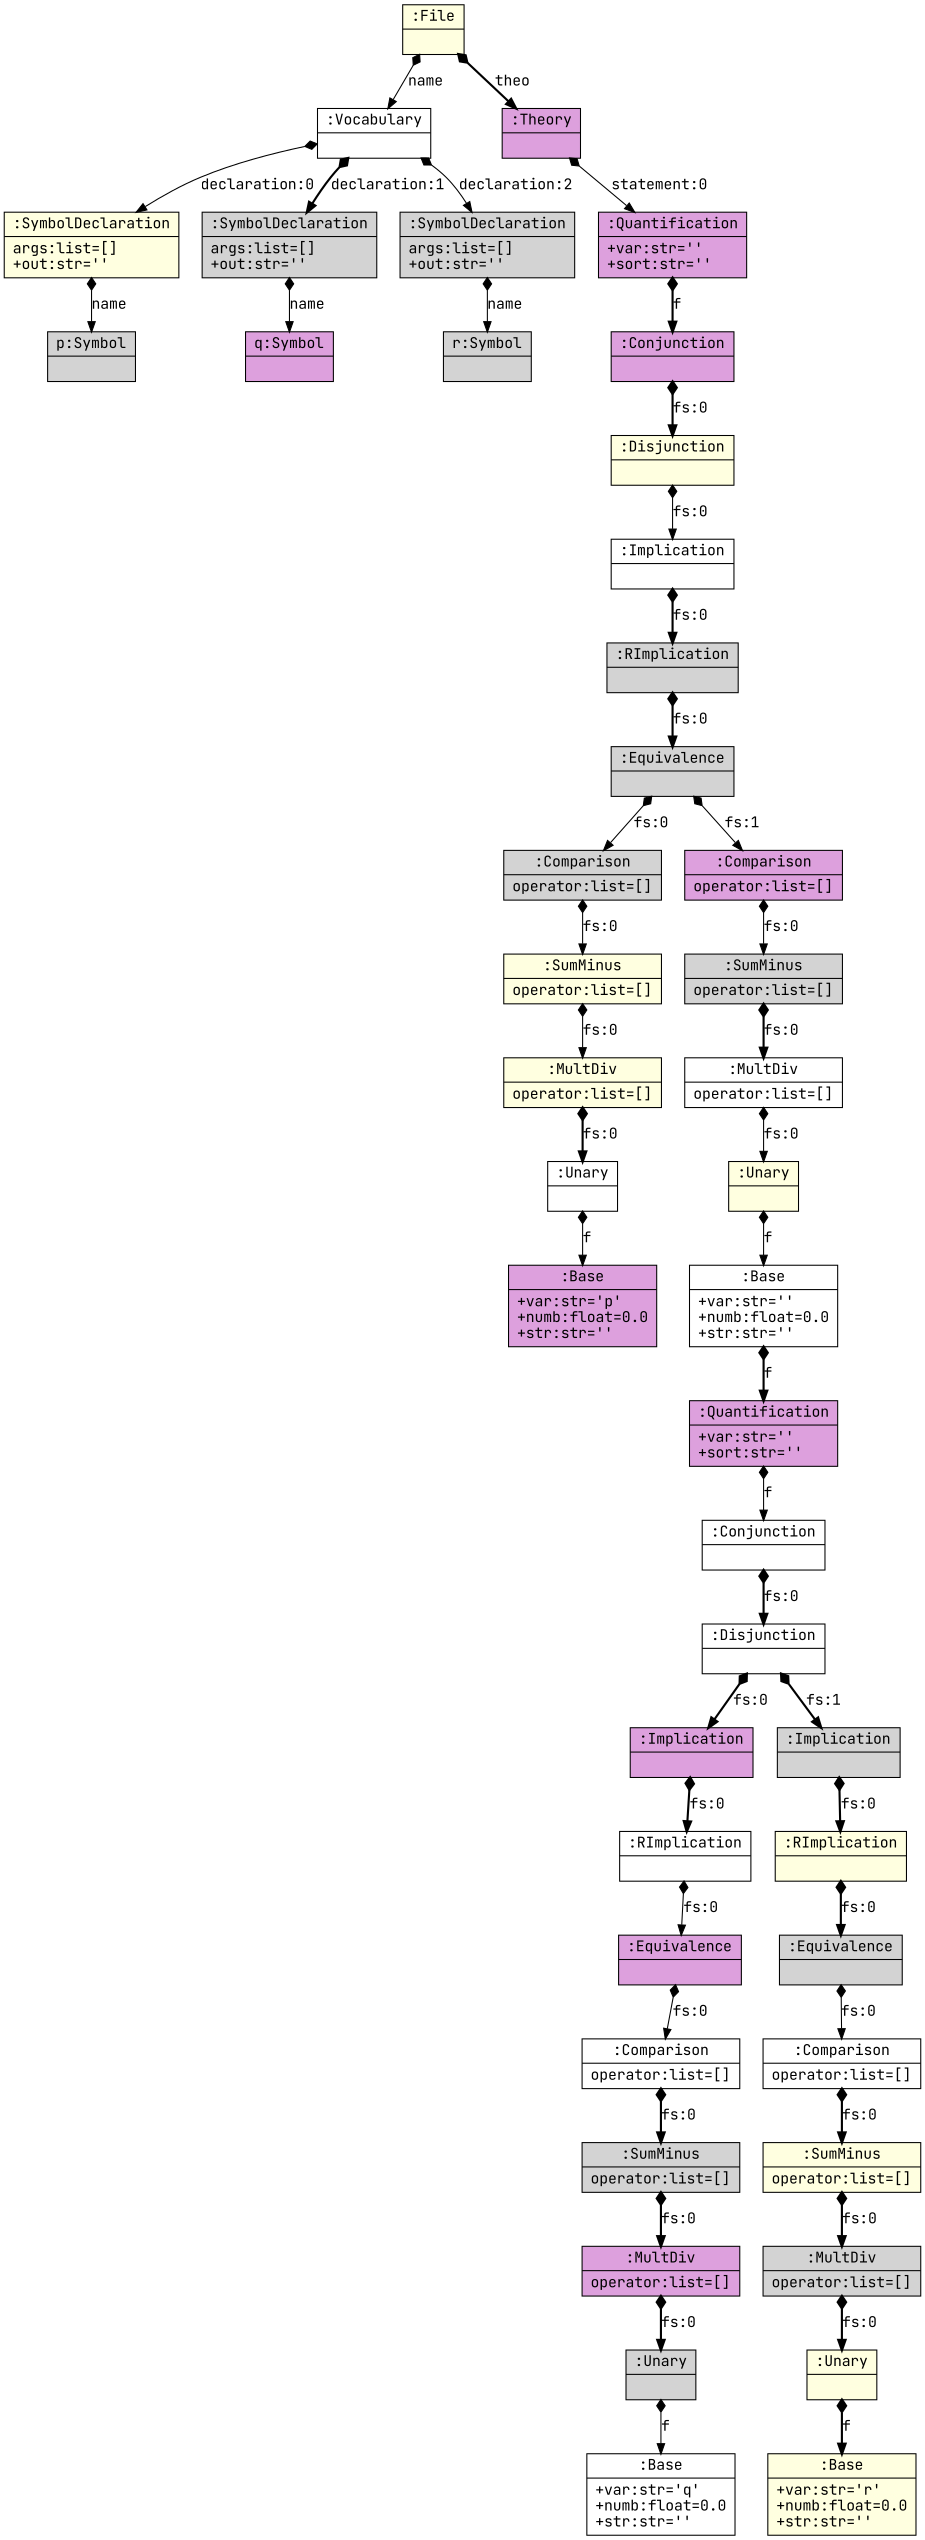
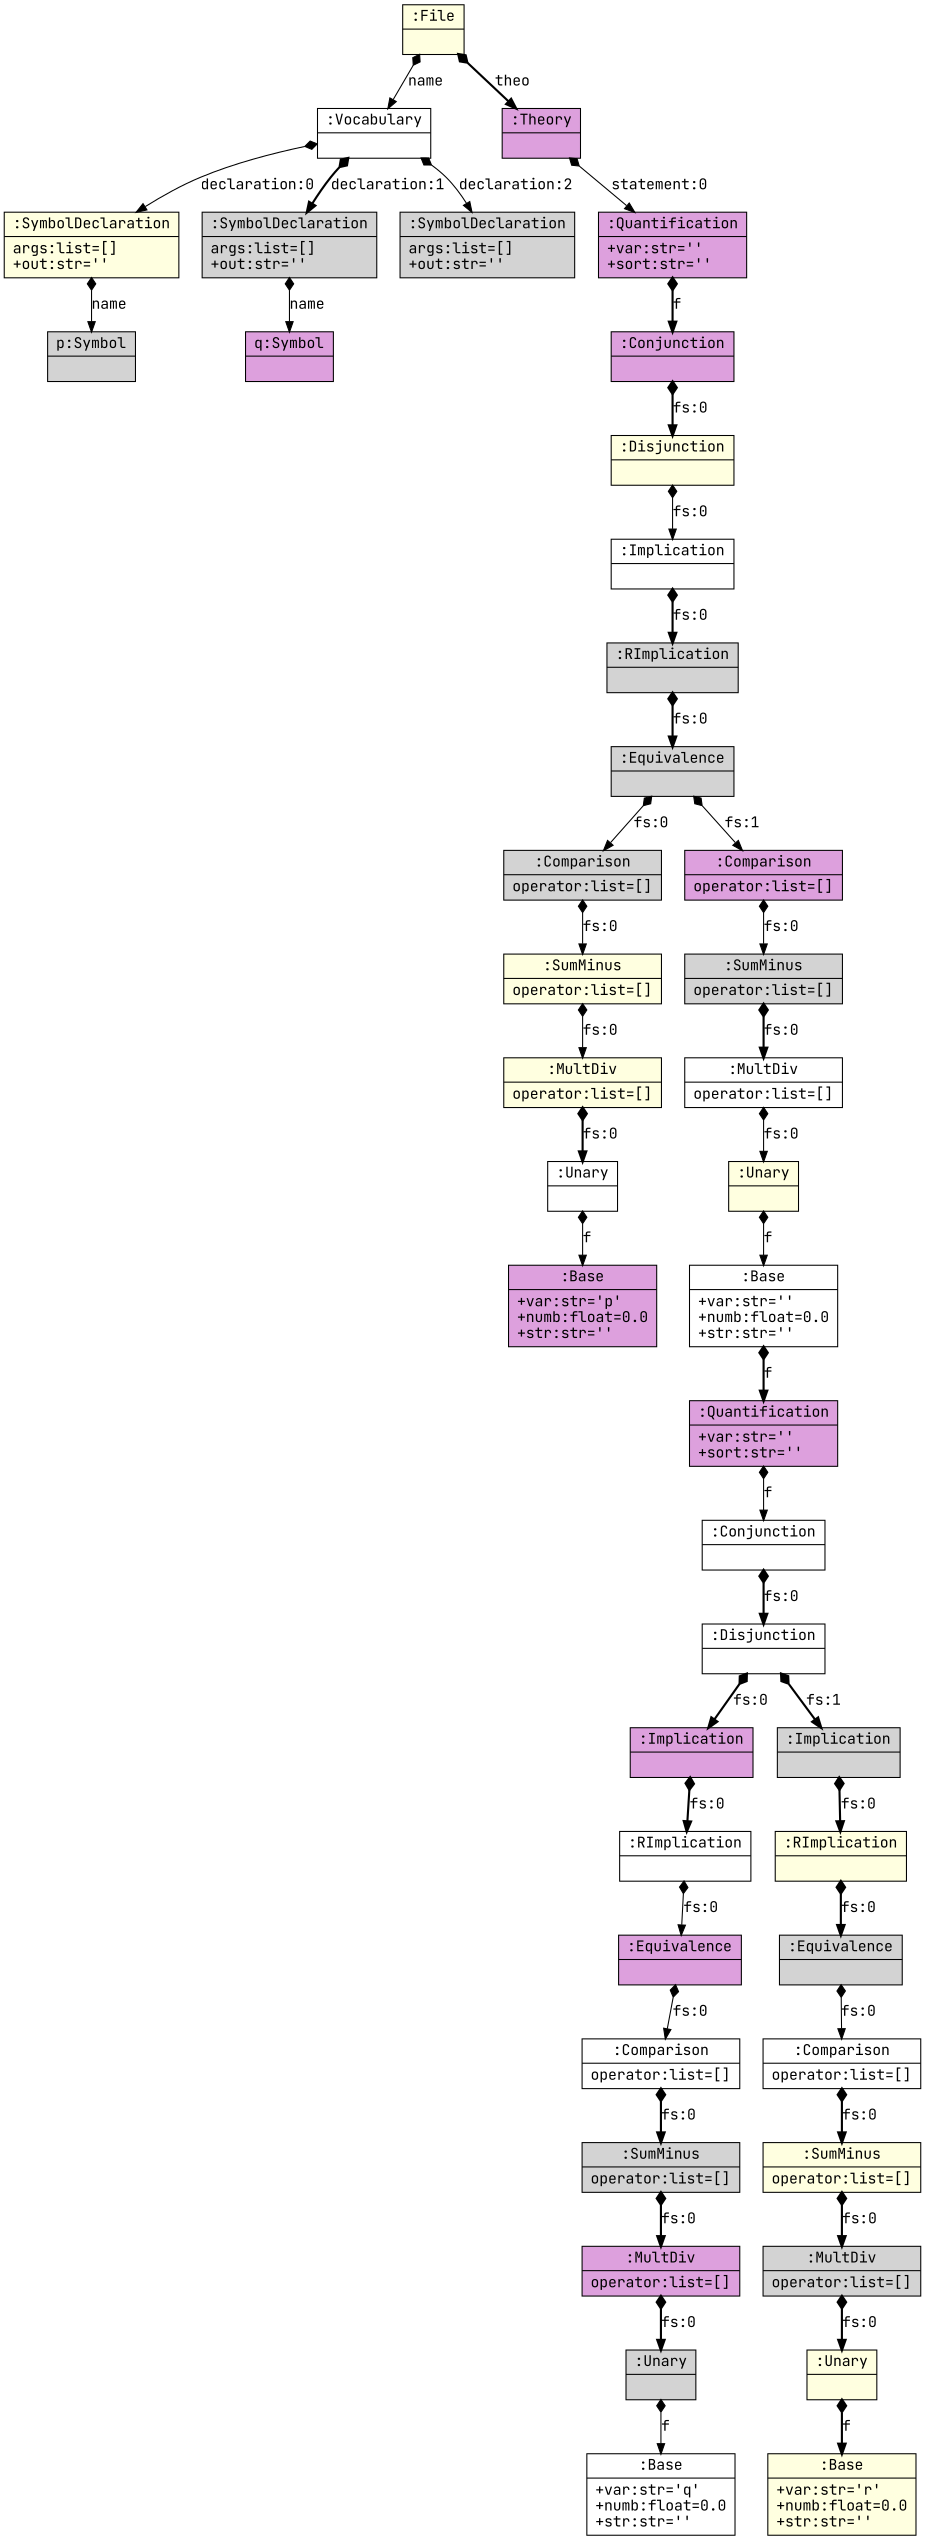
node "r:Symbol": removed
